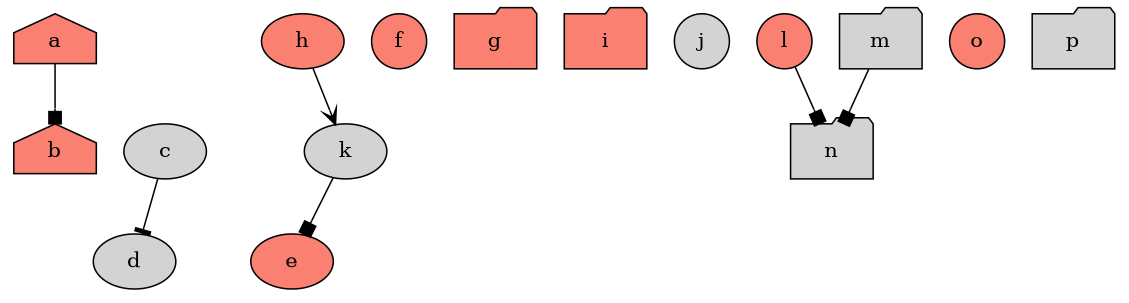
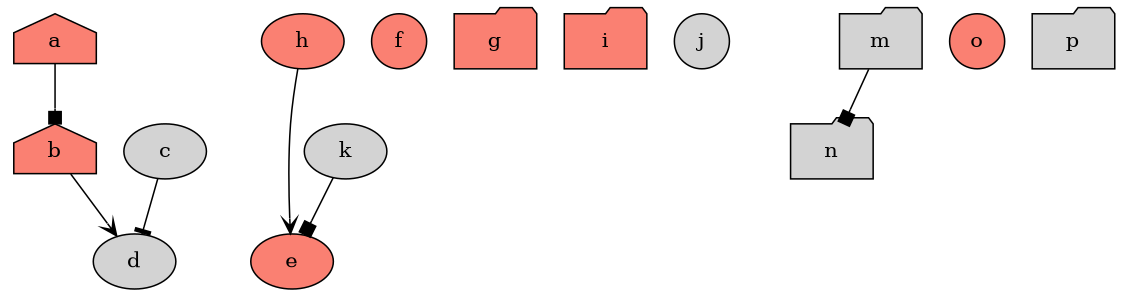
node "l": removed
edge "h" -> "k": now "h" -> "e"
edge "b" -> "d": added
